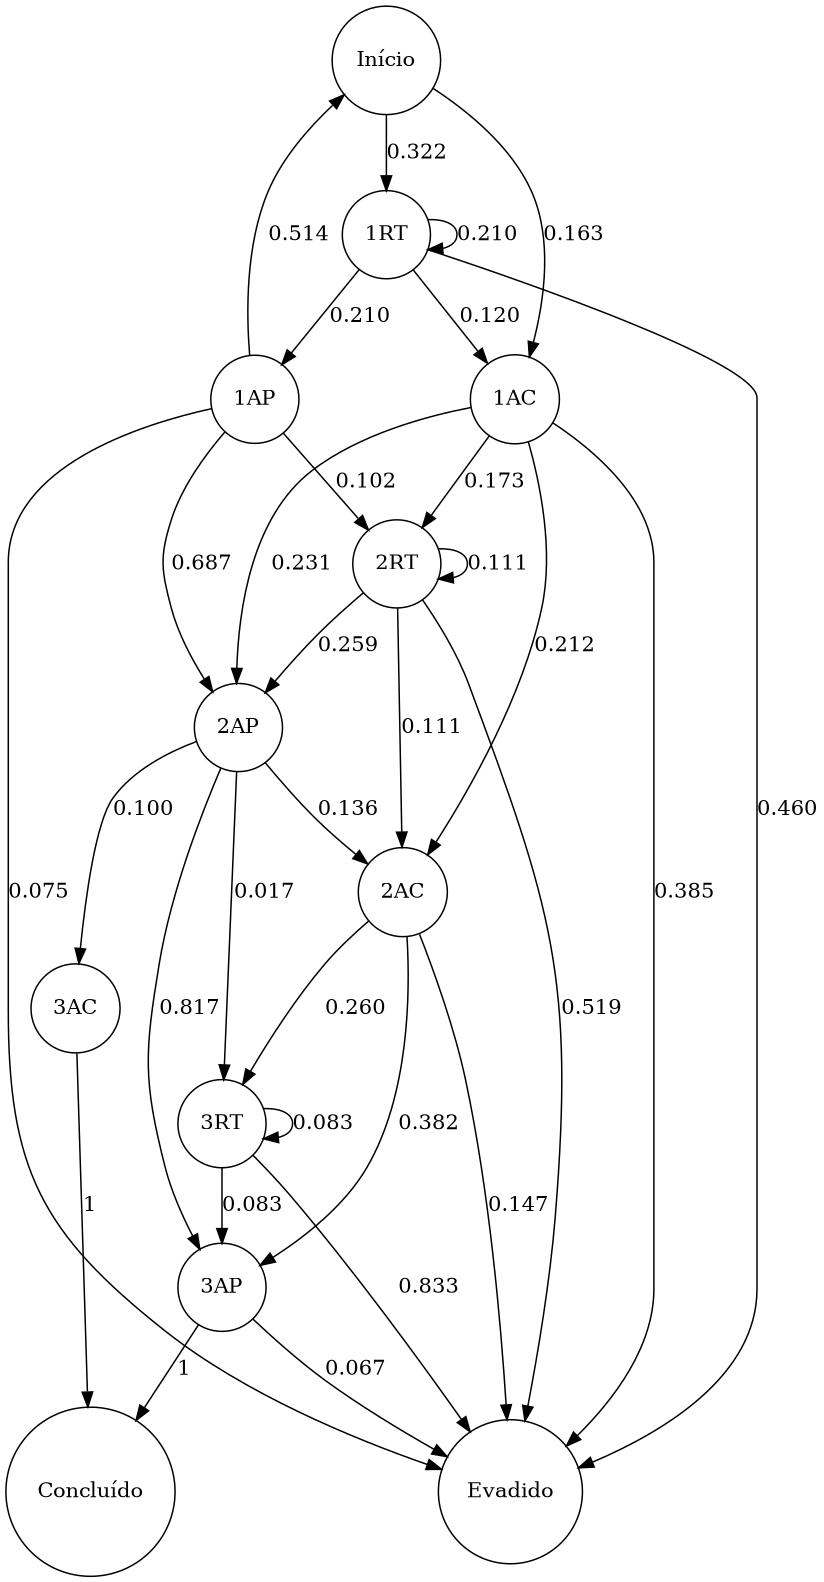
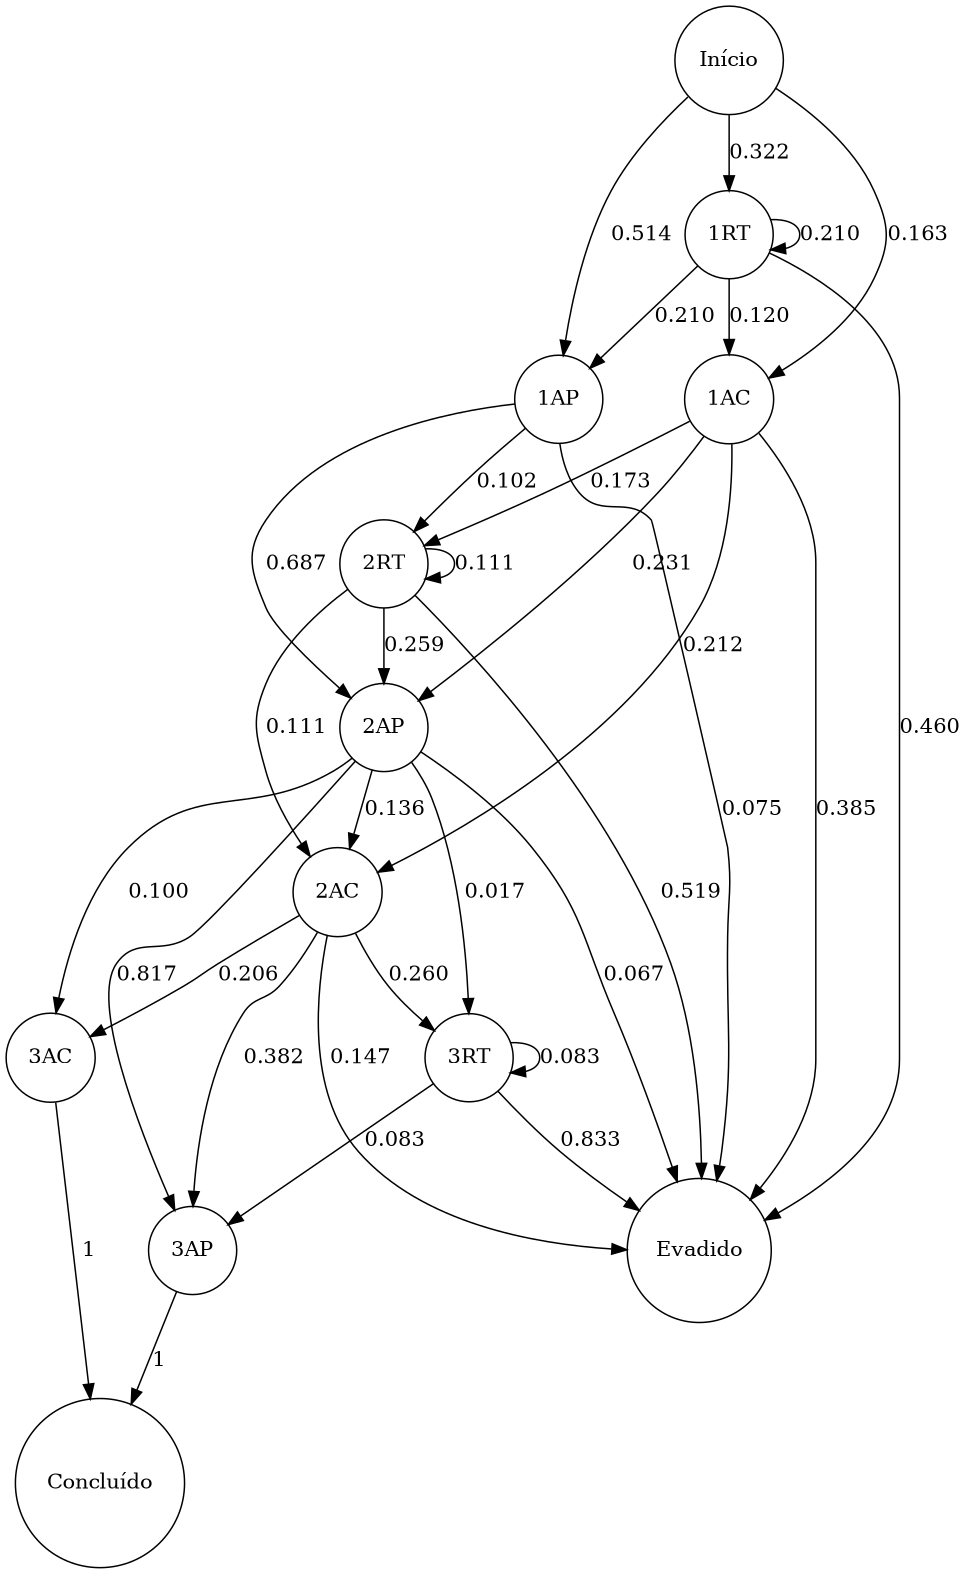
edge "1AP" -> "Início": reversed
edge "2AC" -> "3AC": added, label "0.206"
edge "3AP" -> "Evadido": now "2AP" -> "Evadido"
